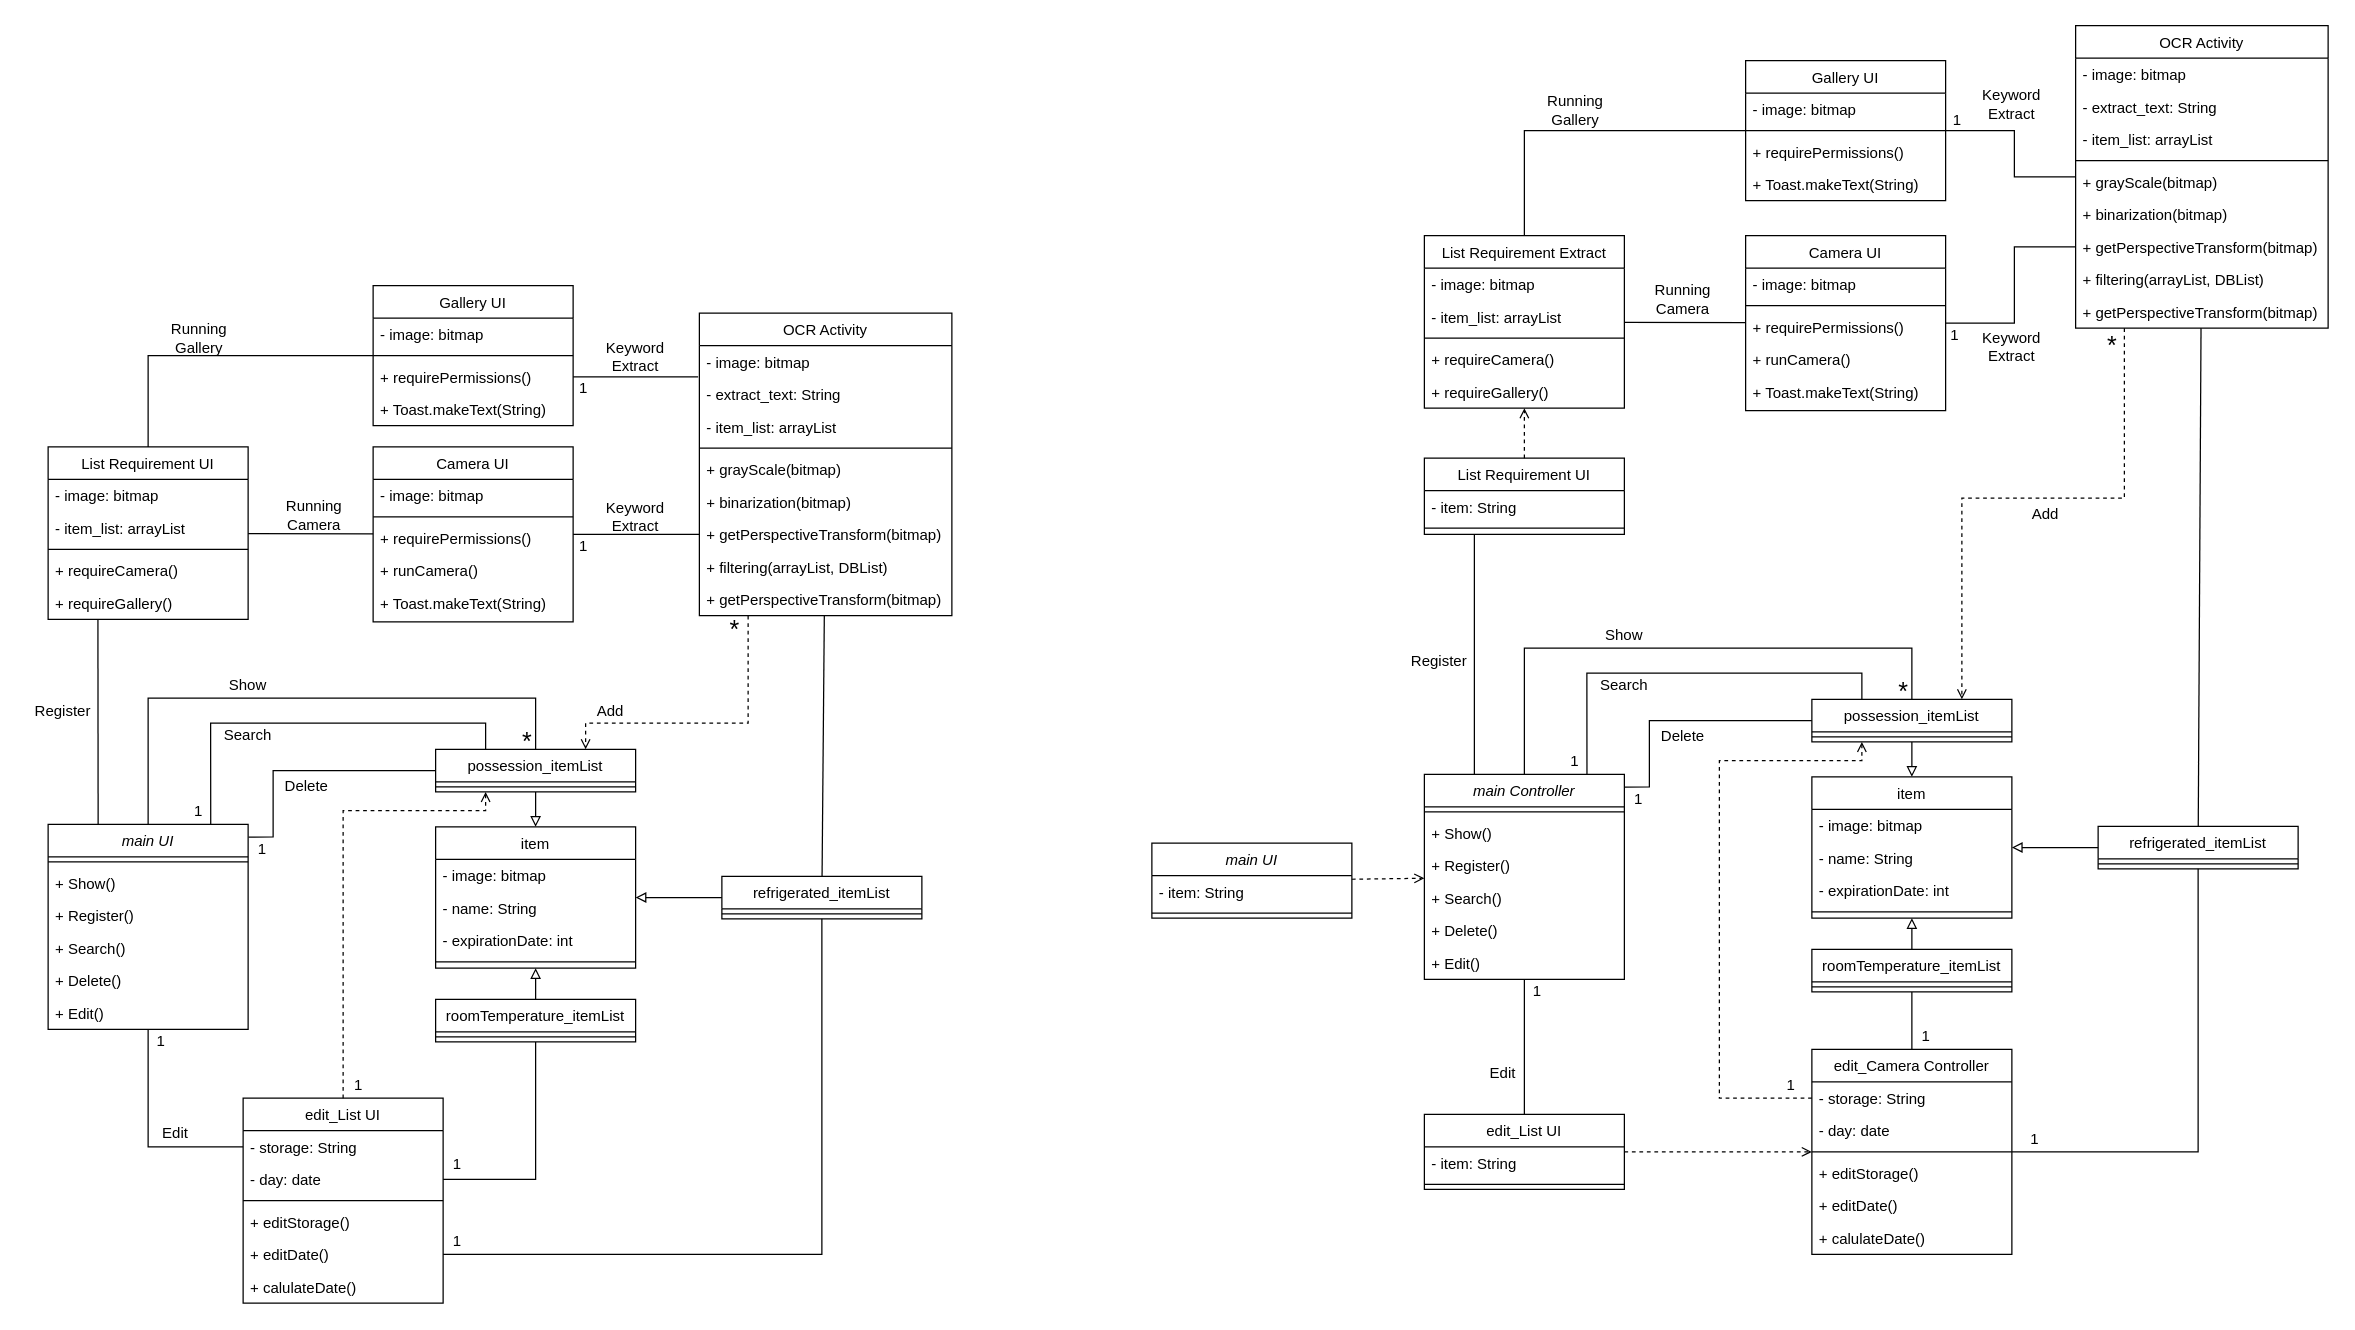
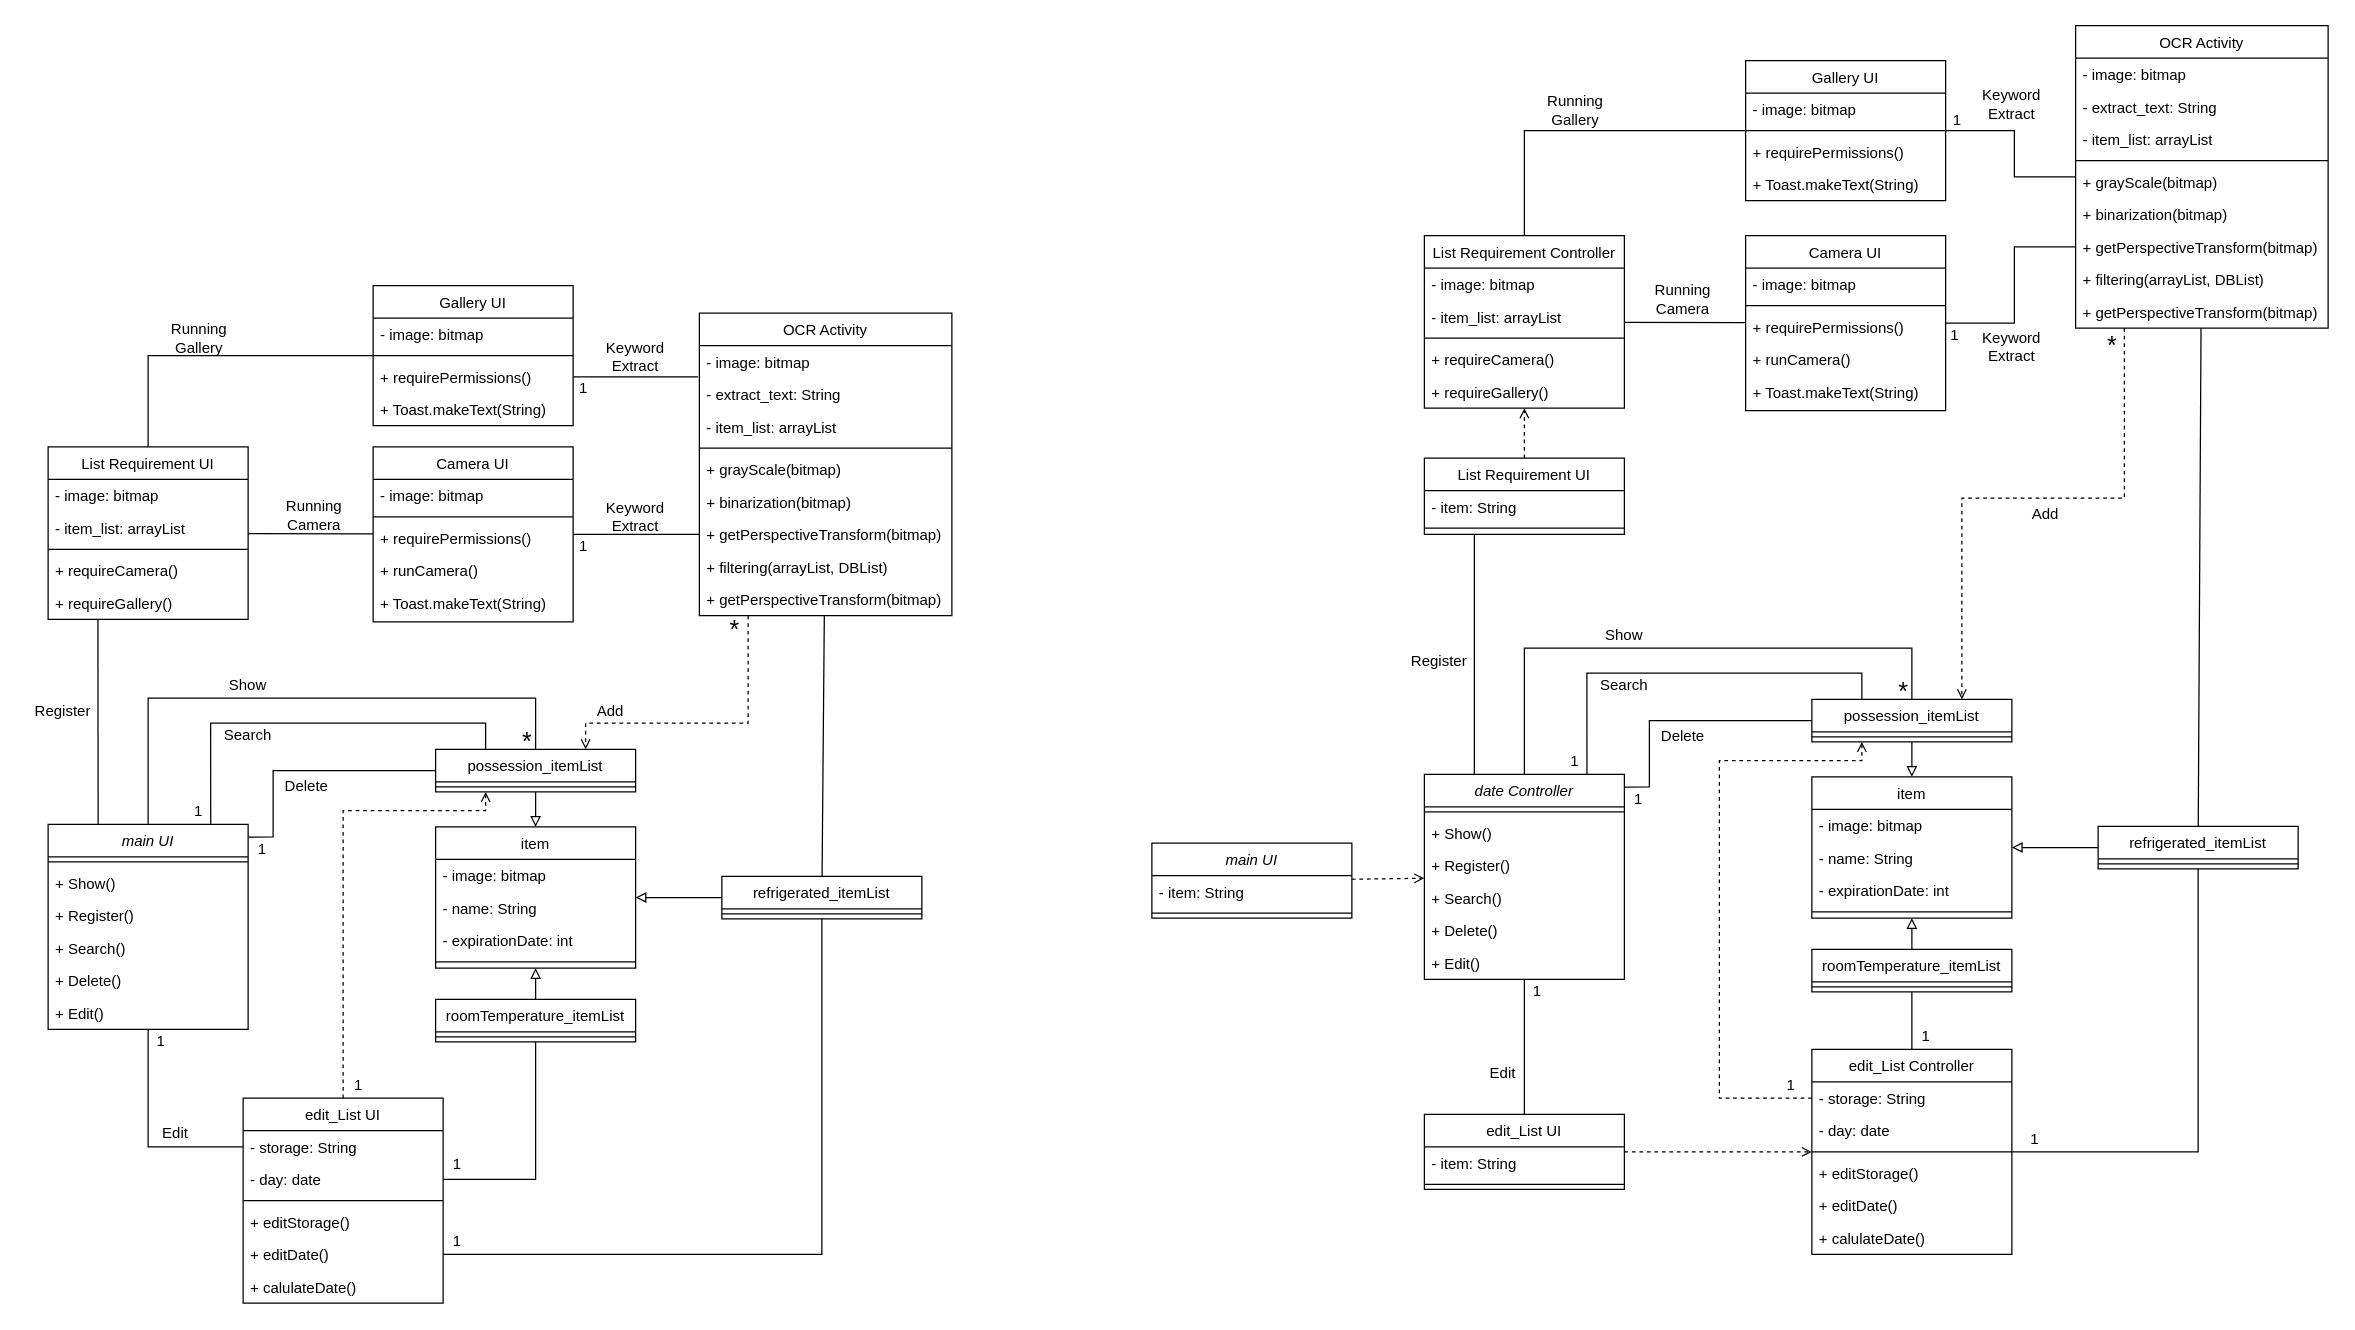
node "List Requirement Extract": label "List Requirement Extract" -> "List Requirement Controller"
node "main Controller": label "main Controller" -> "date Controller"
node "edit_Camera Controller": label "edit_Camera Controller" -> "edit_List Controller"
